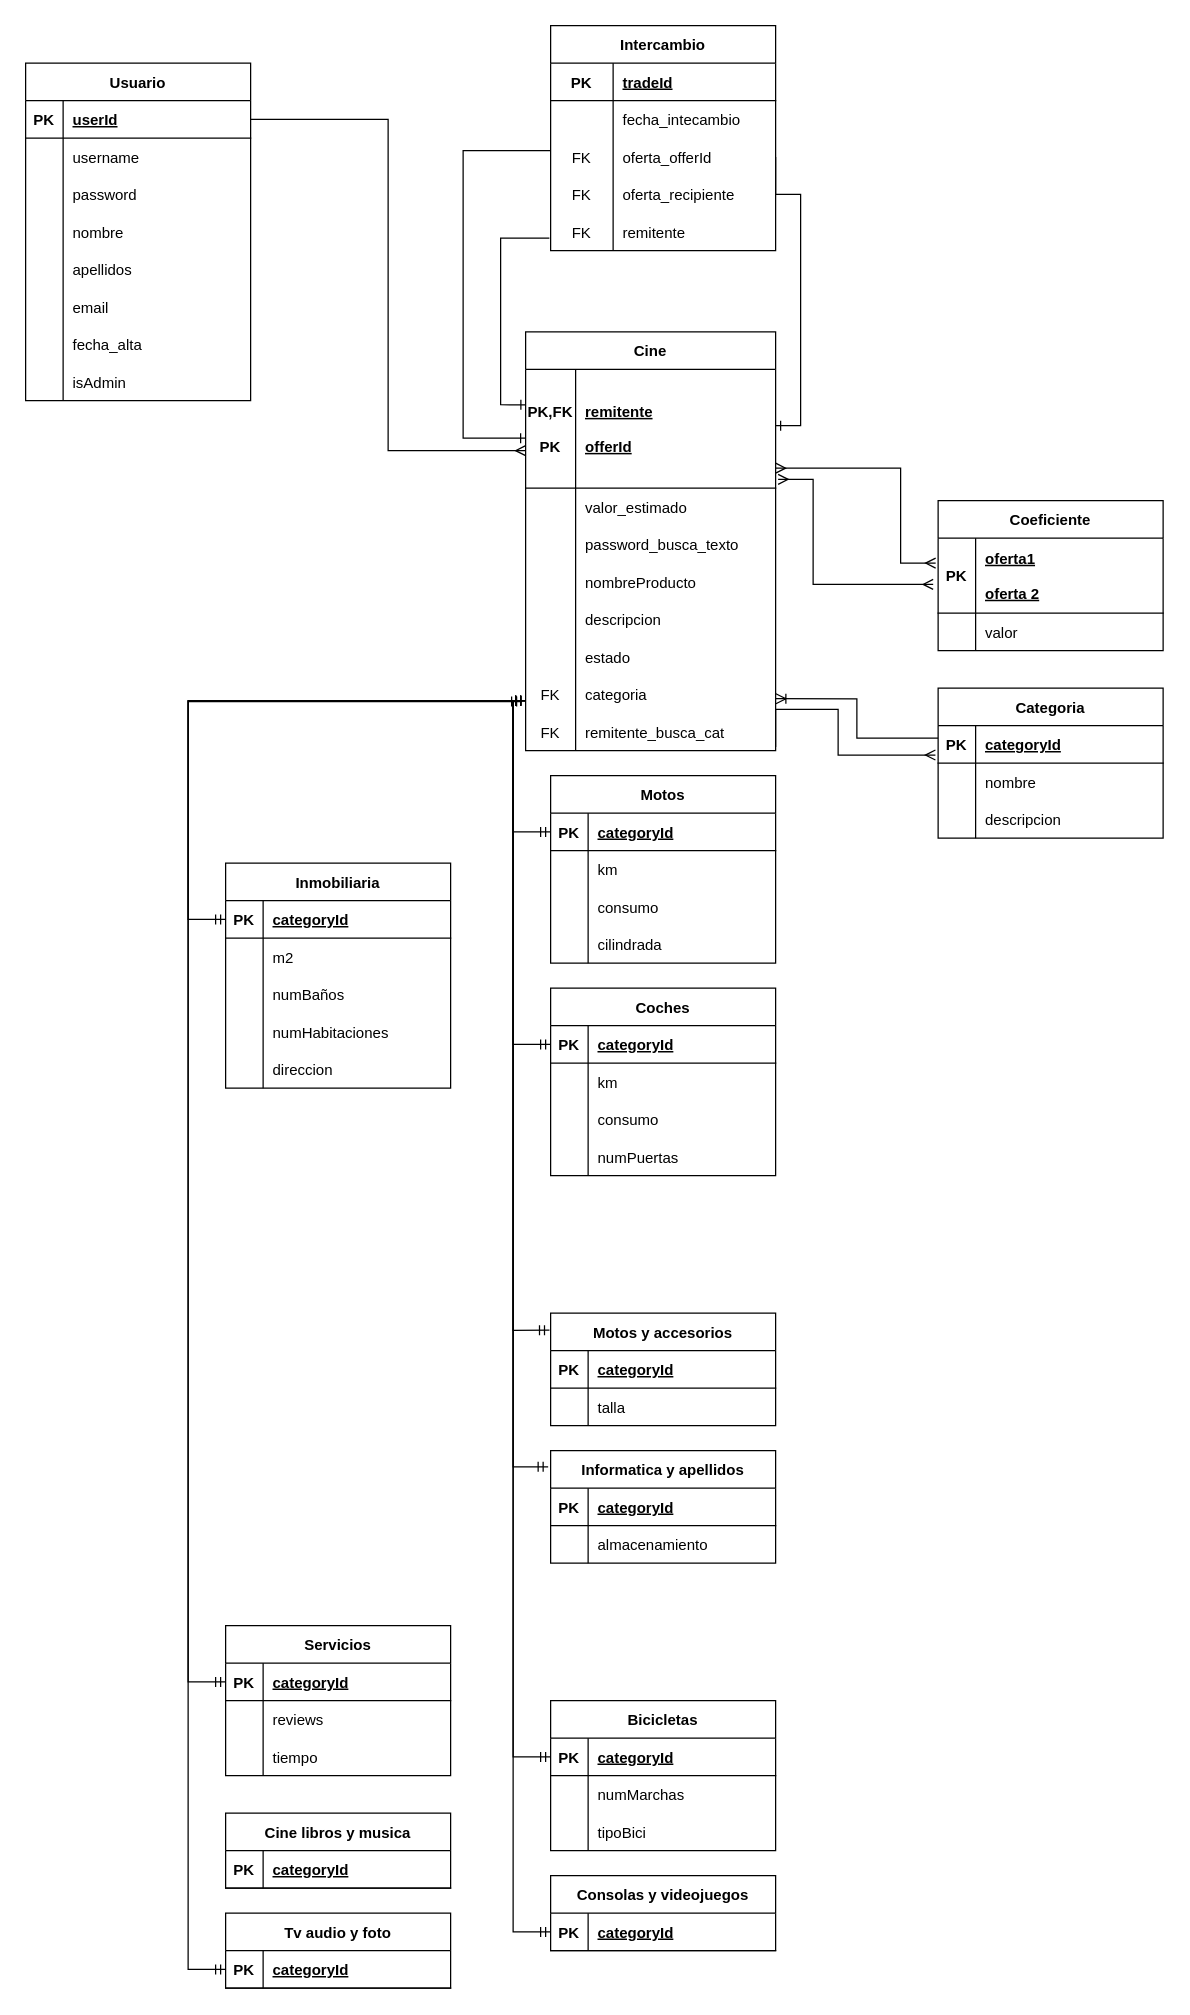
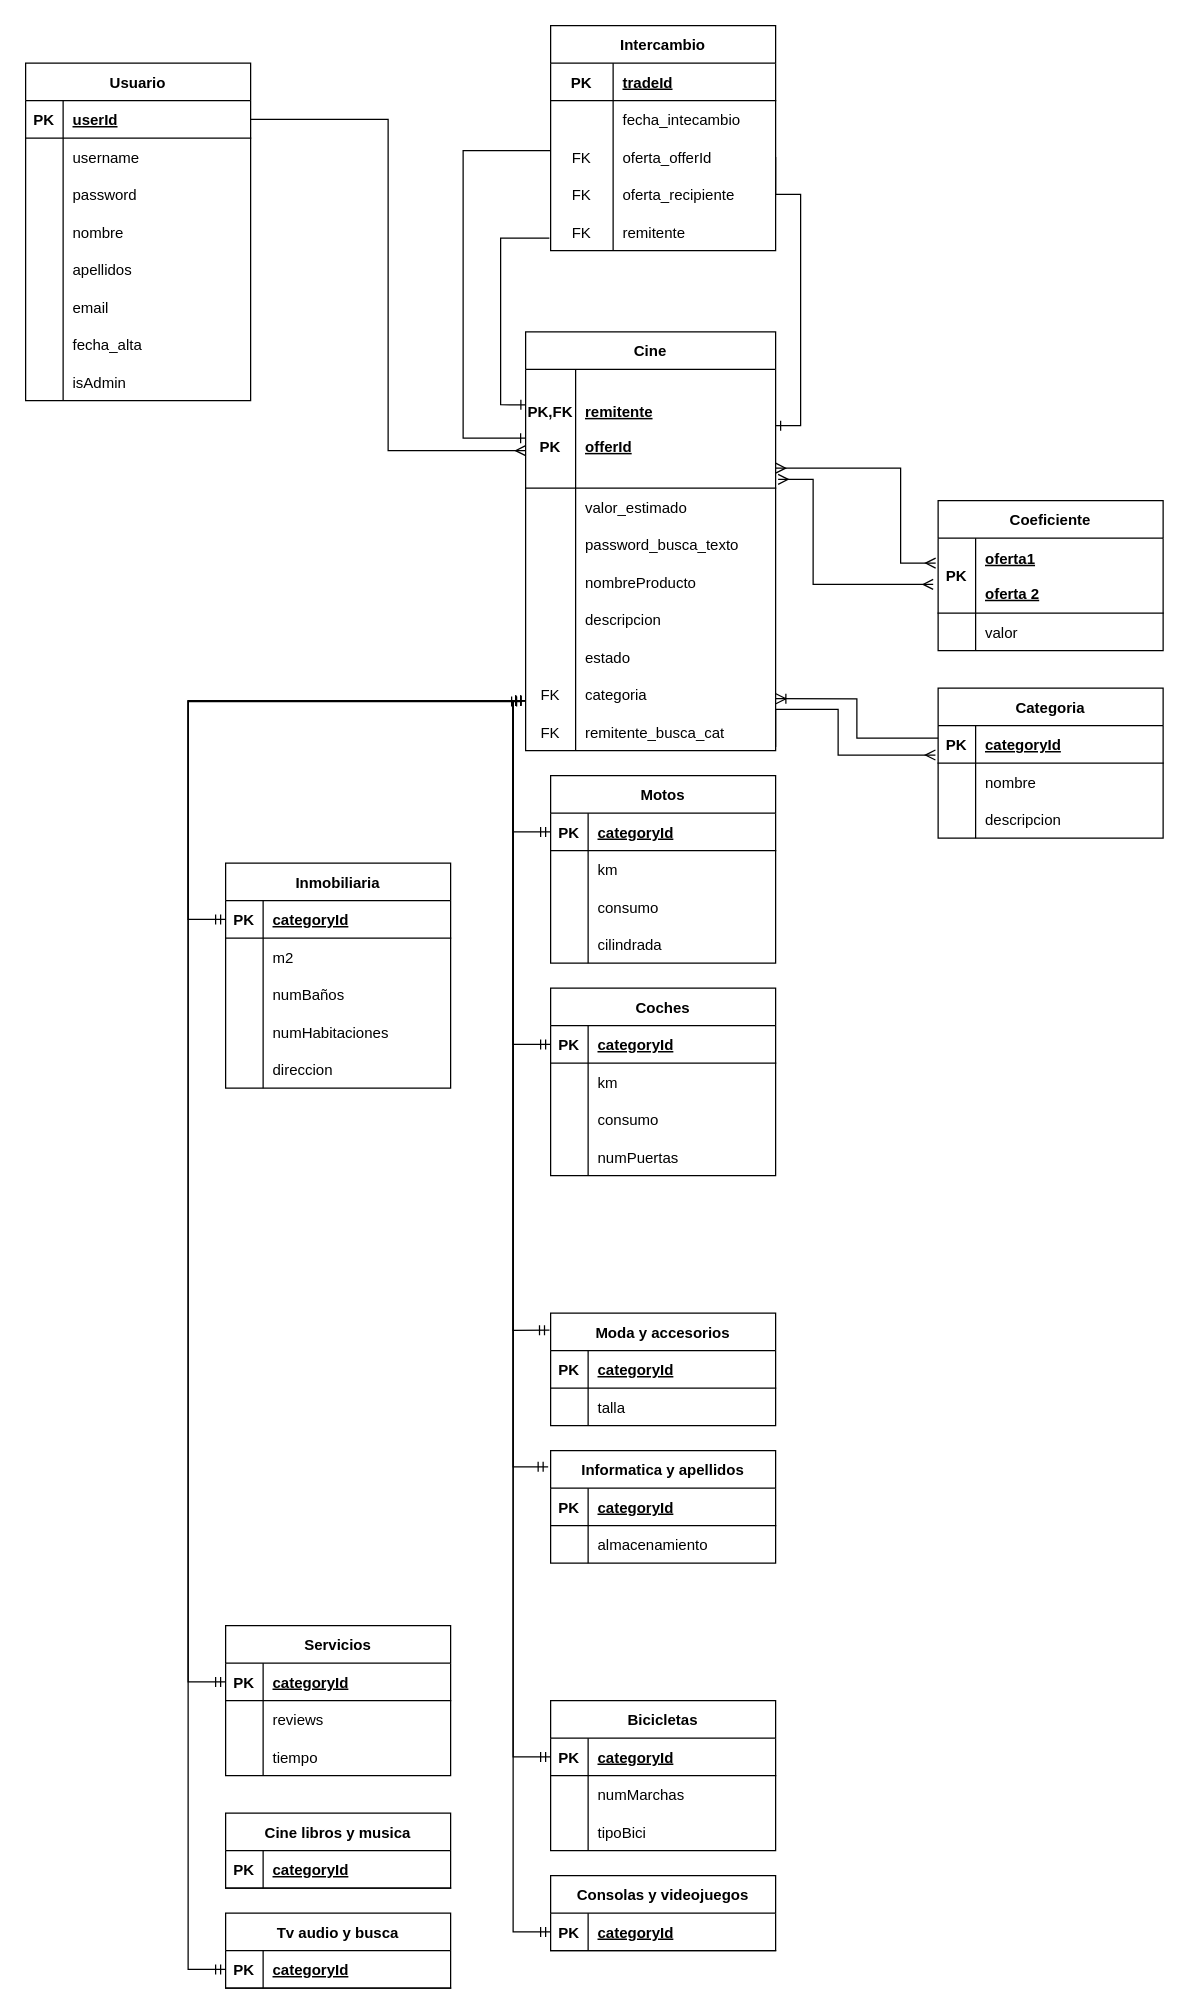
node "Motos y accesorios": label "Motos y accesorios" -> "Moda y accesorios"
node "Tv audio y foto": label "Tv audio y foto" -> "Tv audio y busca"
